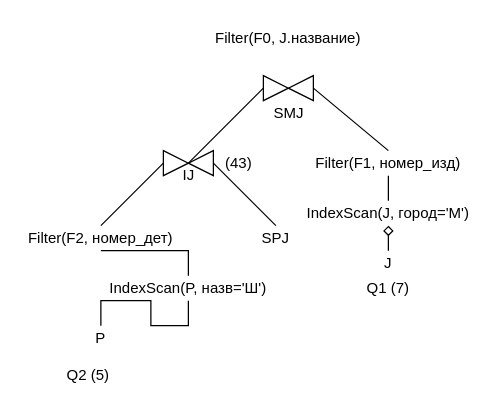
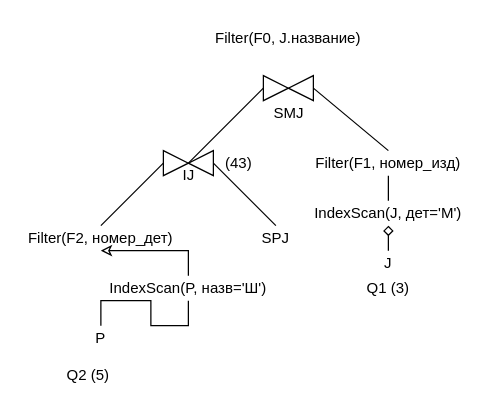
node "IndexScan(J, город='М')": label "IndexScan(J, город='М')" -> "IndexScan(J, дет='М')"
edge "Filter(F2, номер_дет)" -- "IndexScan(P, назв='Ш')": arrowhead none -> classic
node "Q1 (7)": label "Q1 (7)" -> "Q1 (3)"
